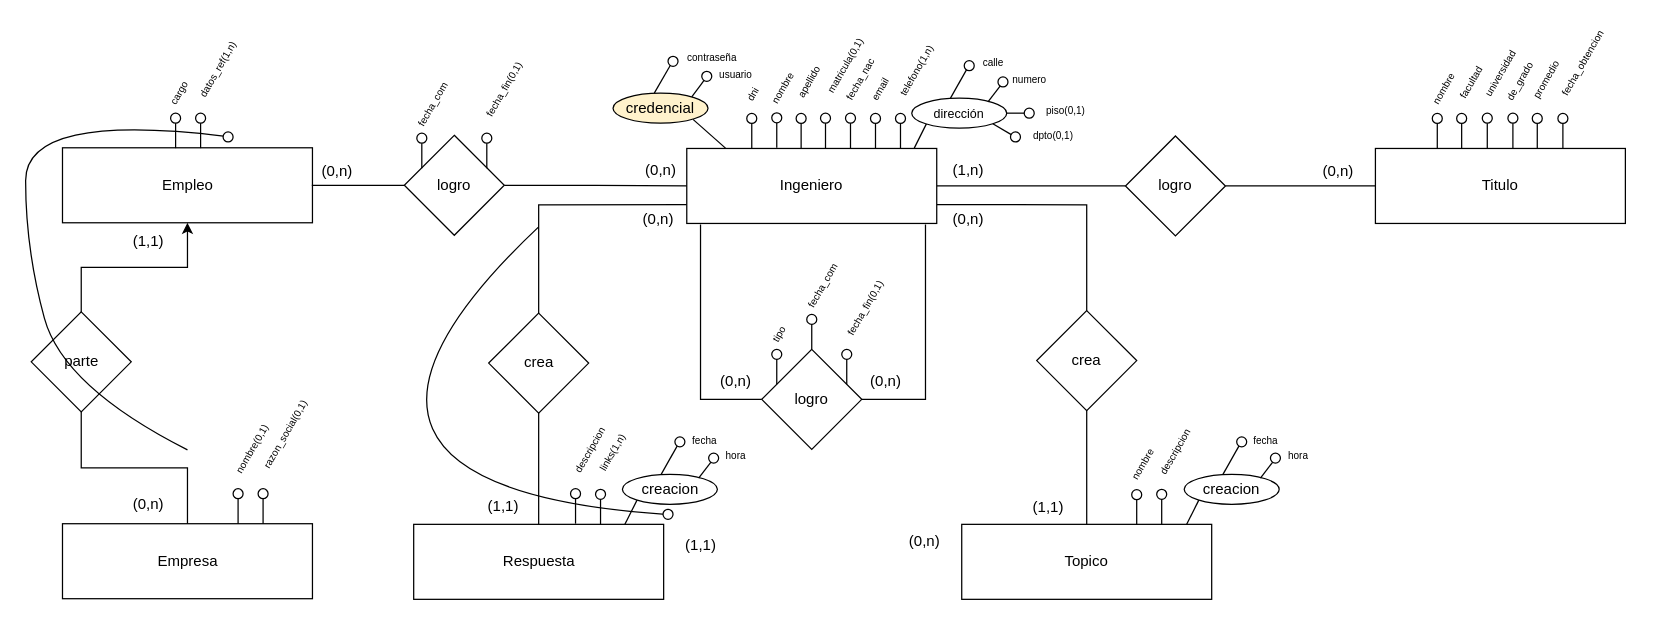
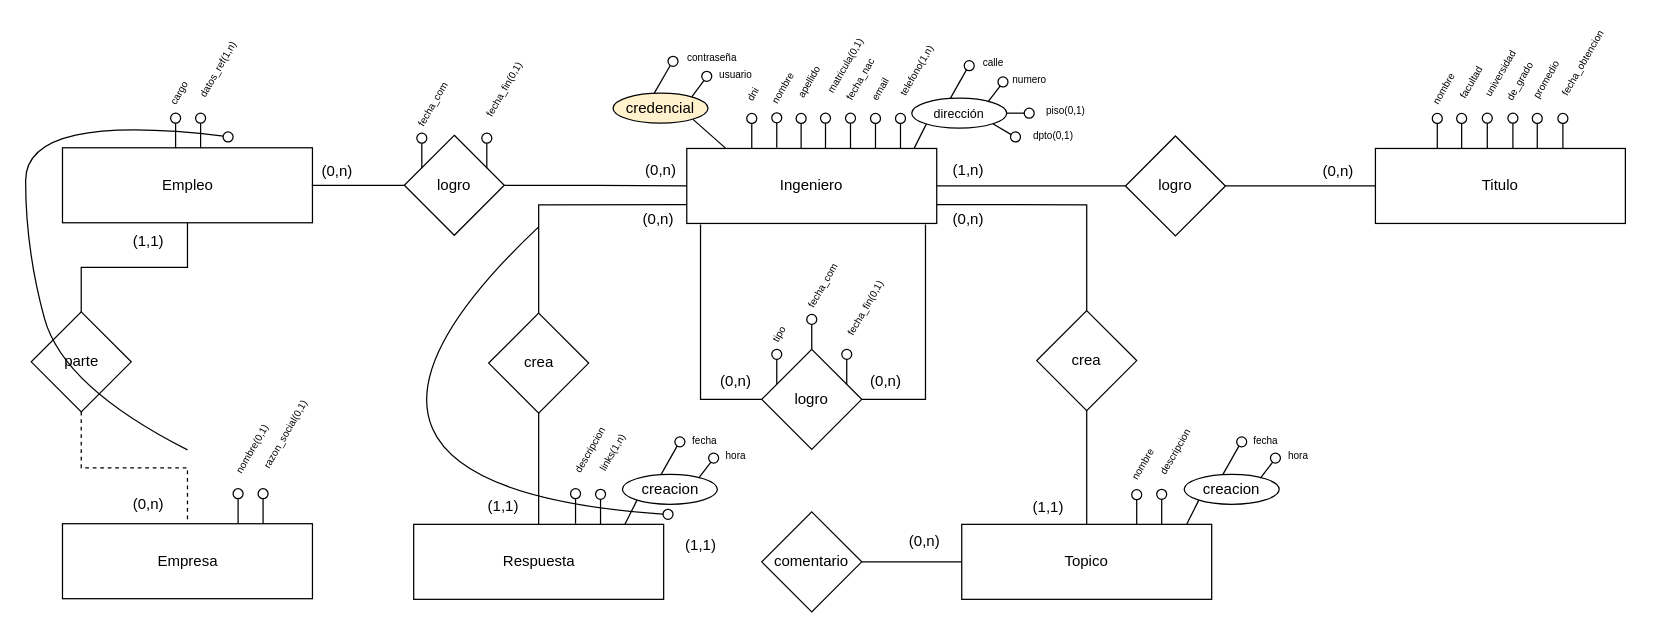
edge "parte" -> "Empleo": arrowhead classic -> none
edge "parte" -- "Empresa": style solid -> dashed
node "comentario": added
edge "comentario" -- "Topico": added
